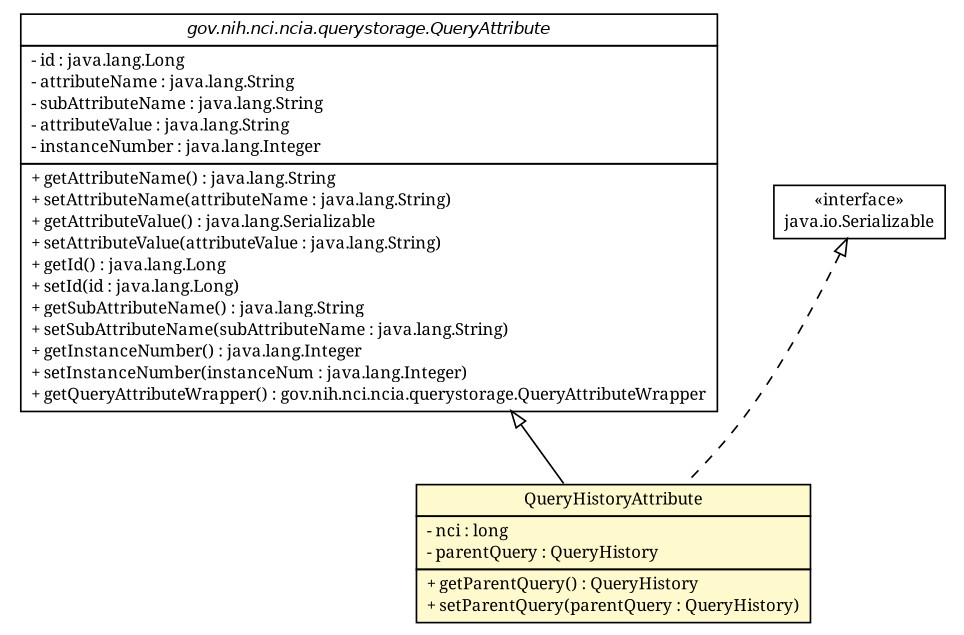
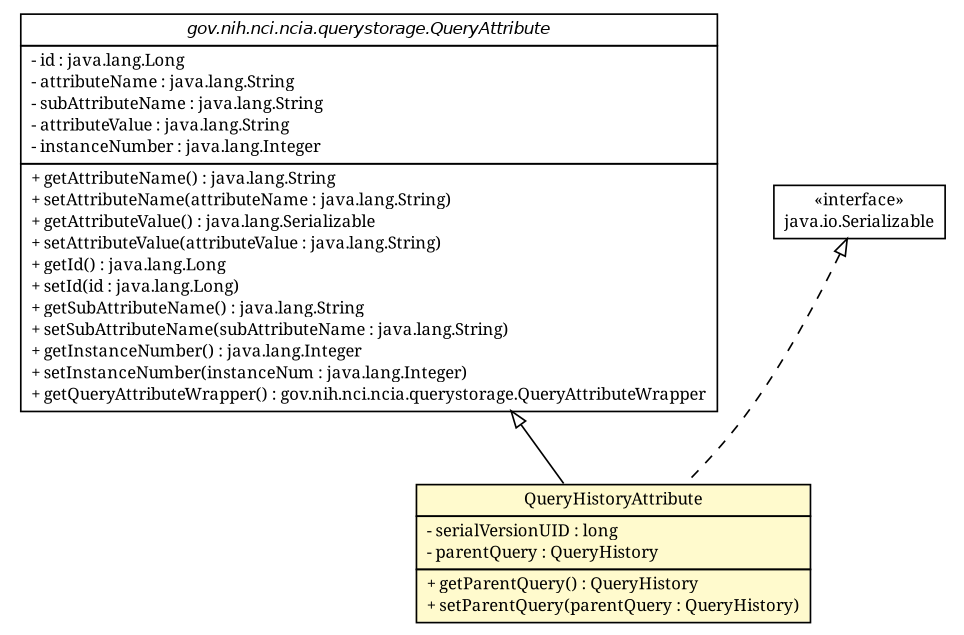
node "QueryHistoryAttribute": text "- nci : long" -> "- serialVersionUID : long"
